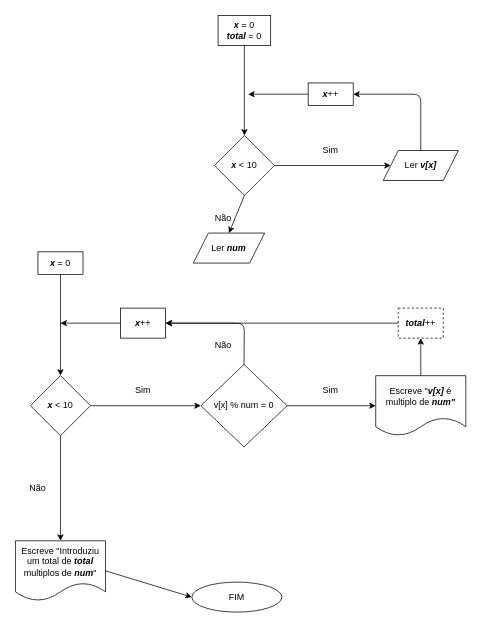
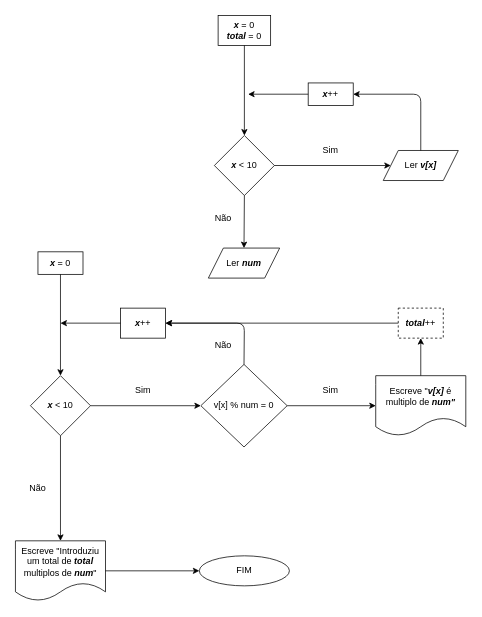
node "Ler num": moved (229, 248) -> (244, 263)
node "FIM": moved (237, 597) -> (244, 570)
